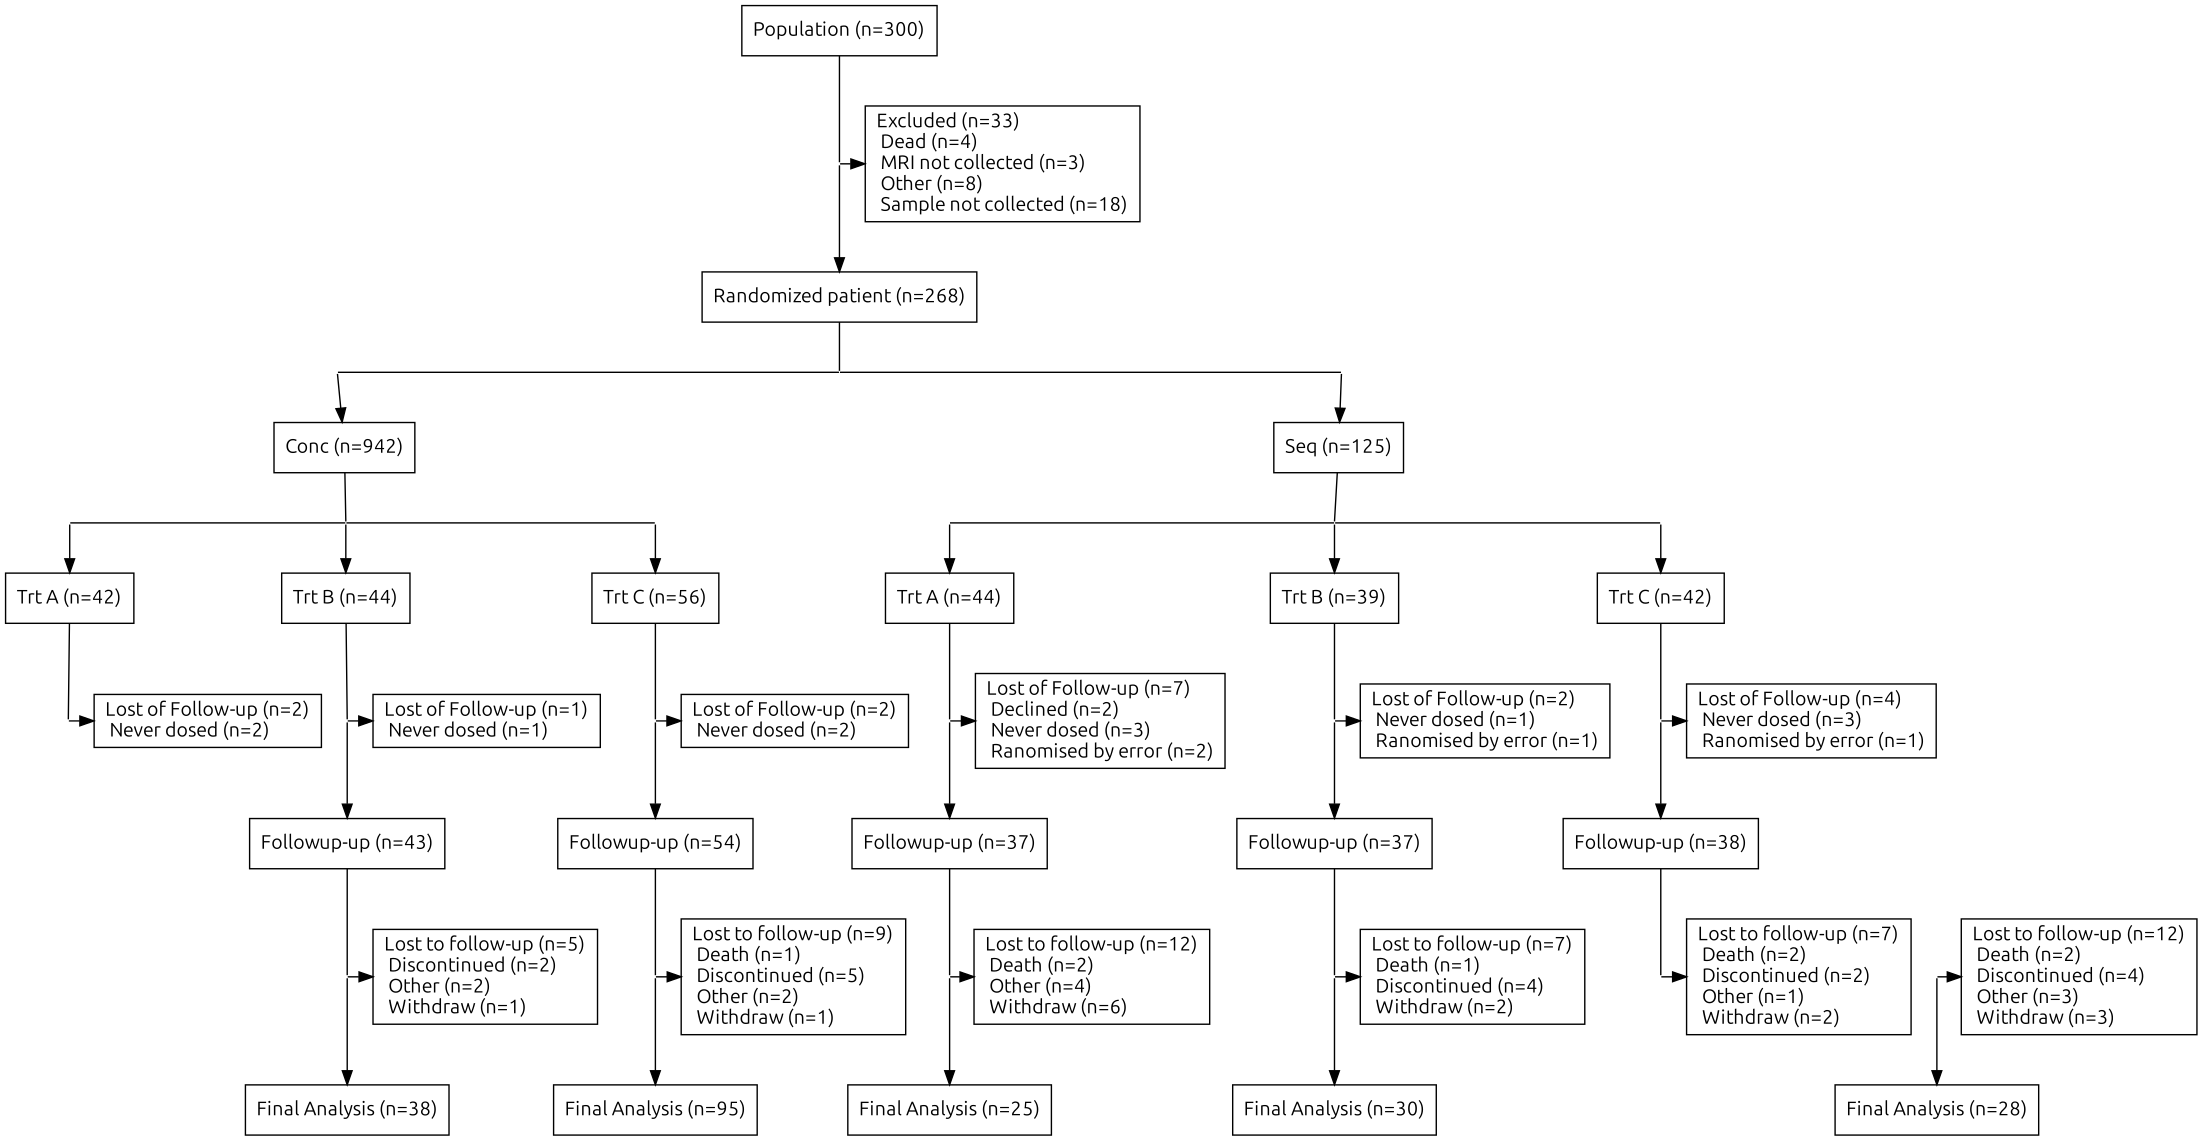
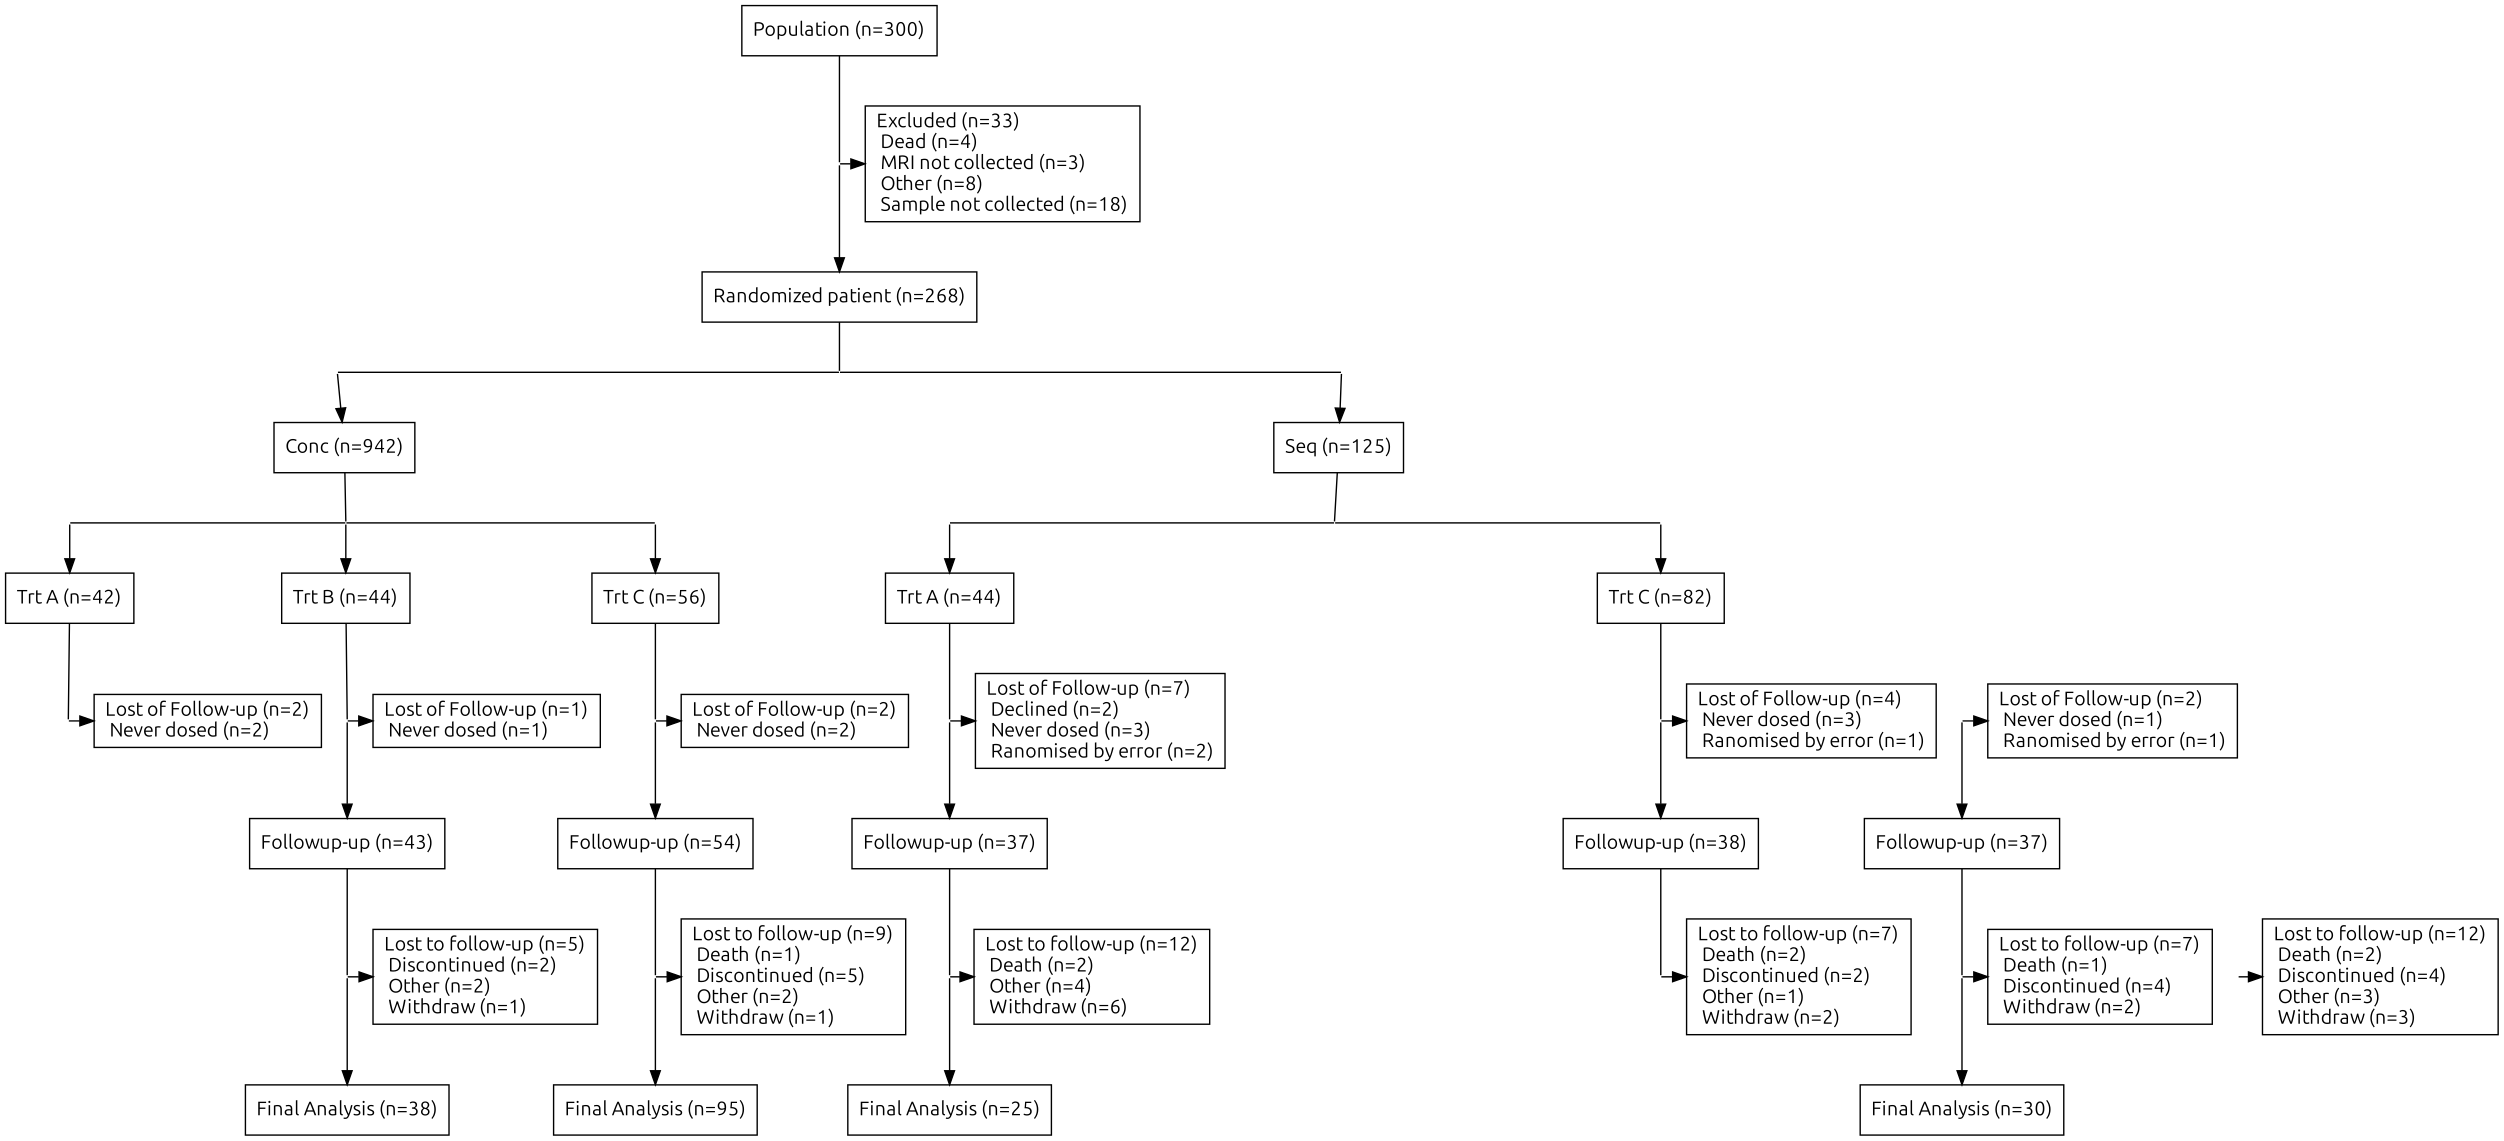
node "Trt B (n=39)": removed
node "Trt C (n=42)": label "Trt C (n=42)" -> "Trt C (n=82)"
node "Final Analysis (n=28)": removed
